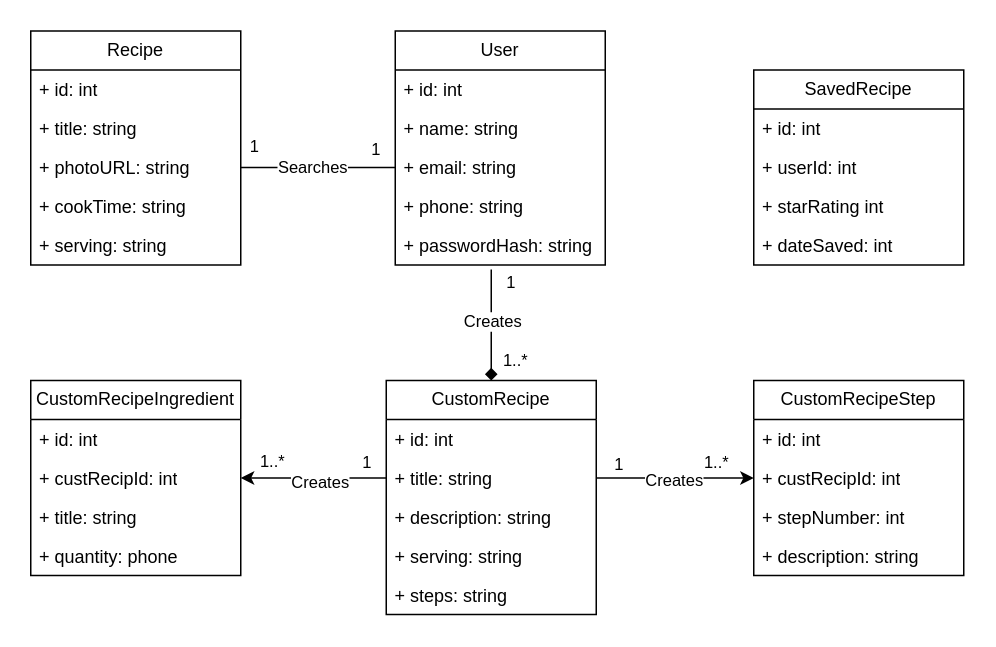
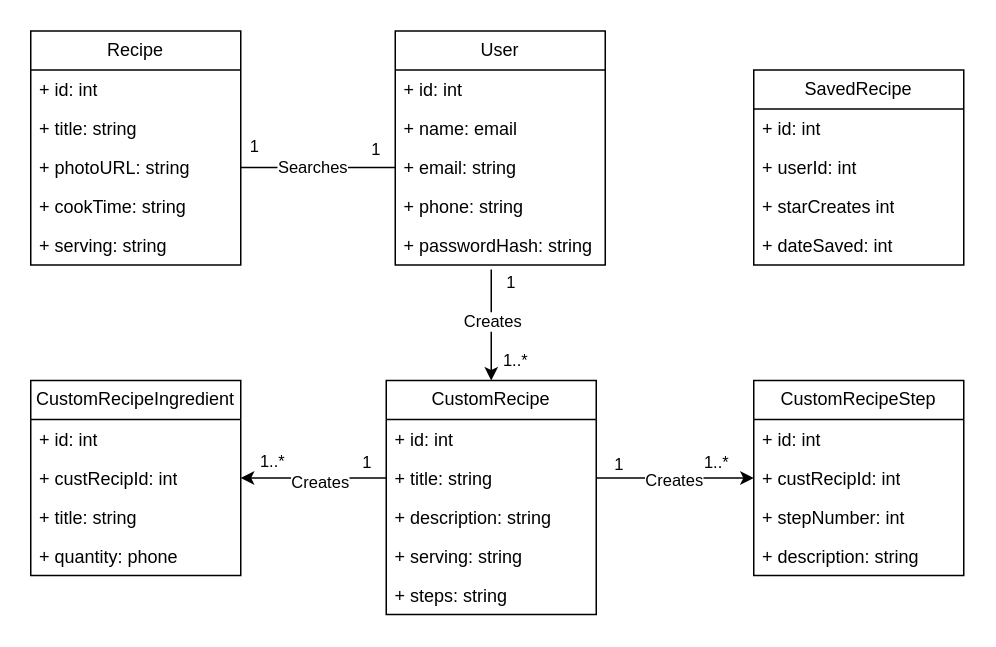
node "+ name: string": label "+ name: string" -> "+ name: email"
node "+ starRating int": label "+ starRating int" -> "+ starCreates int"
edge "+ passwordHash: string" -> "CustomRecipe": arrowhead diamond -> classic
